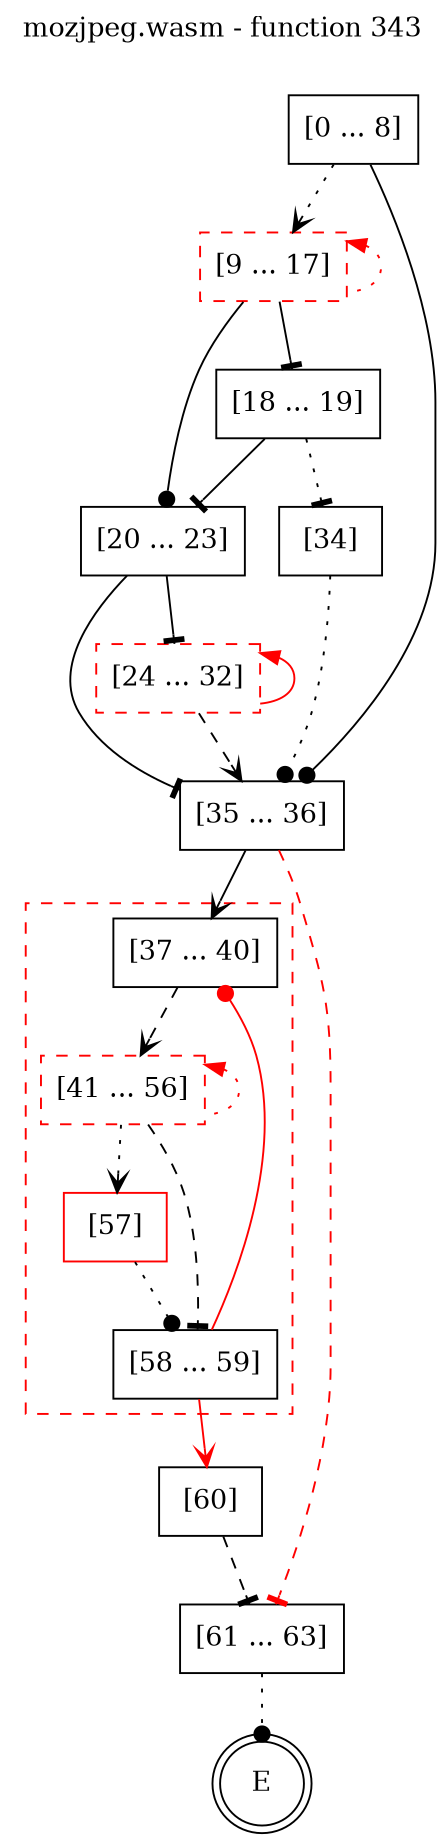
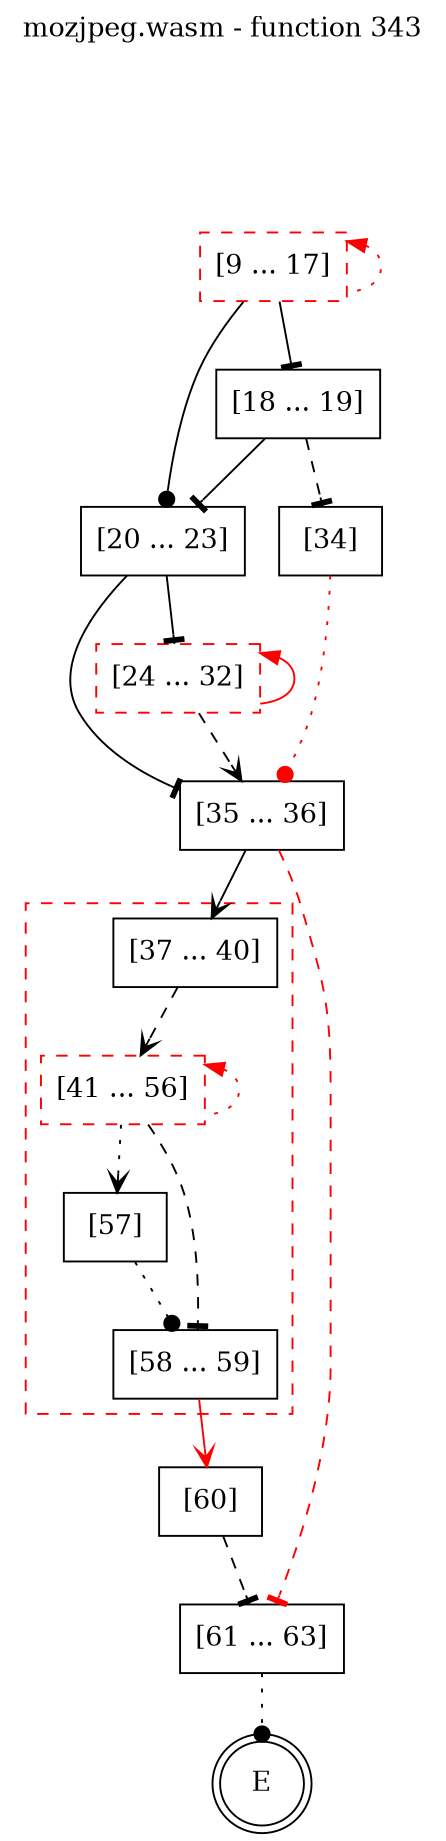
node "[0 ... 8]": removed
edge "[18 ... 19]" -> "[34]": style dotted -> dashed
edge "[34]" -> "[35 ... 36]": color black -> red
edge "[58 ... 59]" -> "[37 ... 40]": removed
node "[57]": color red -> black
